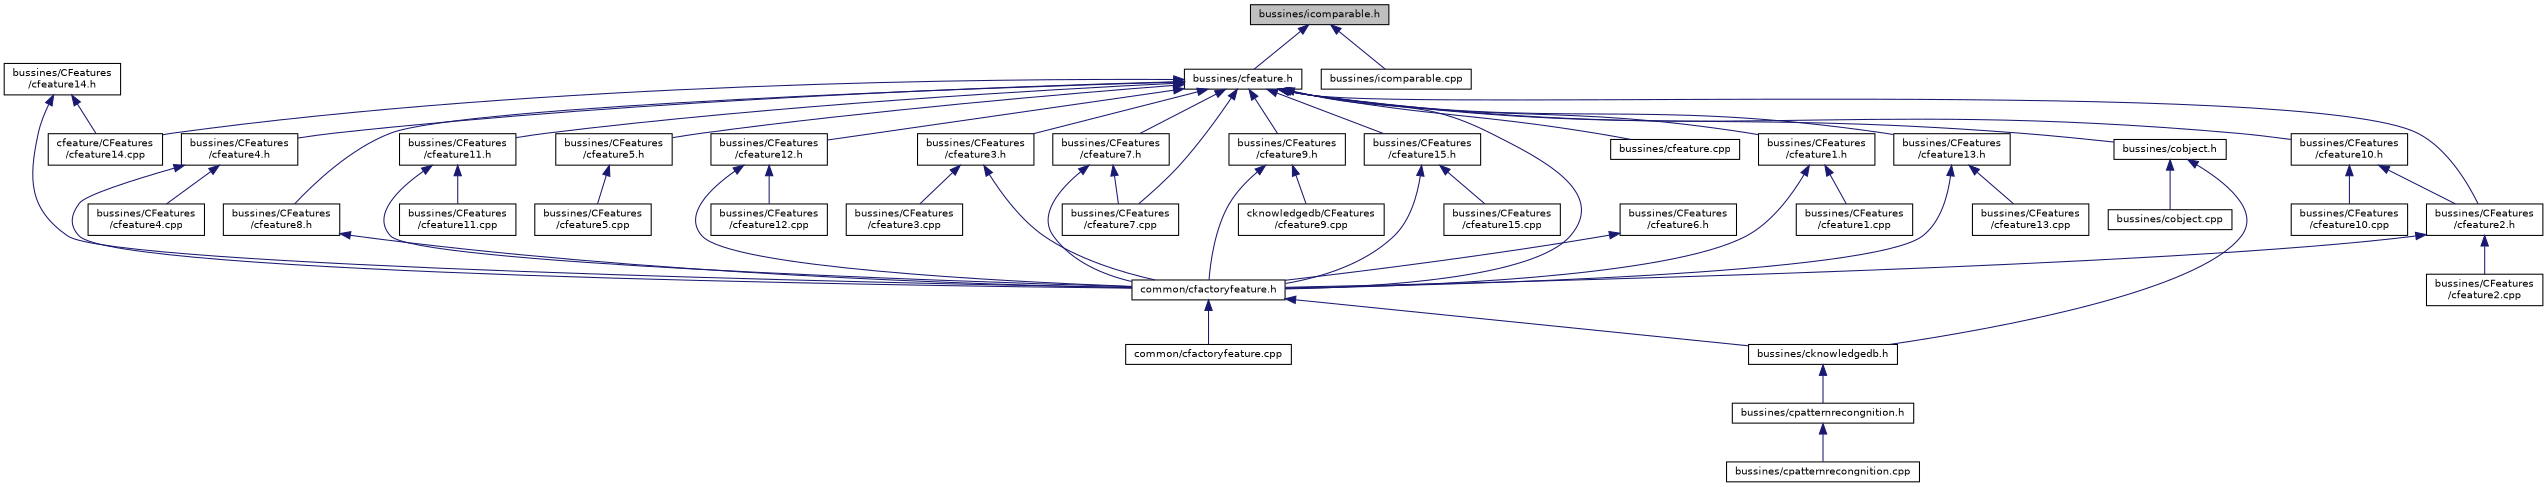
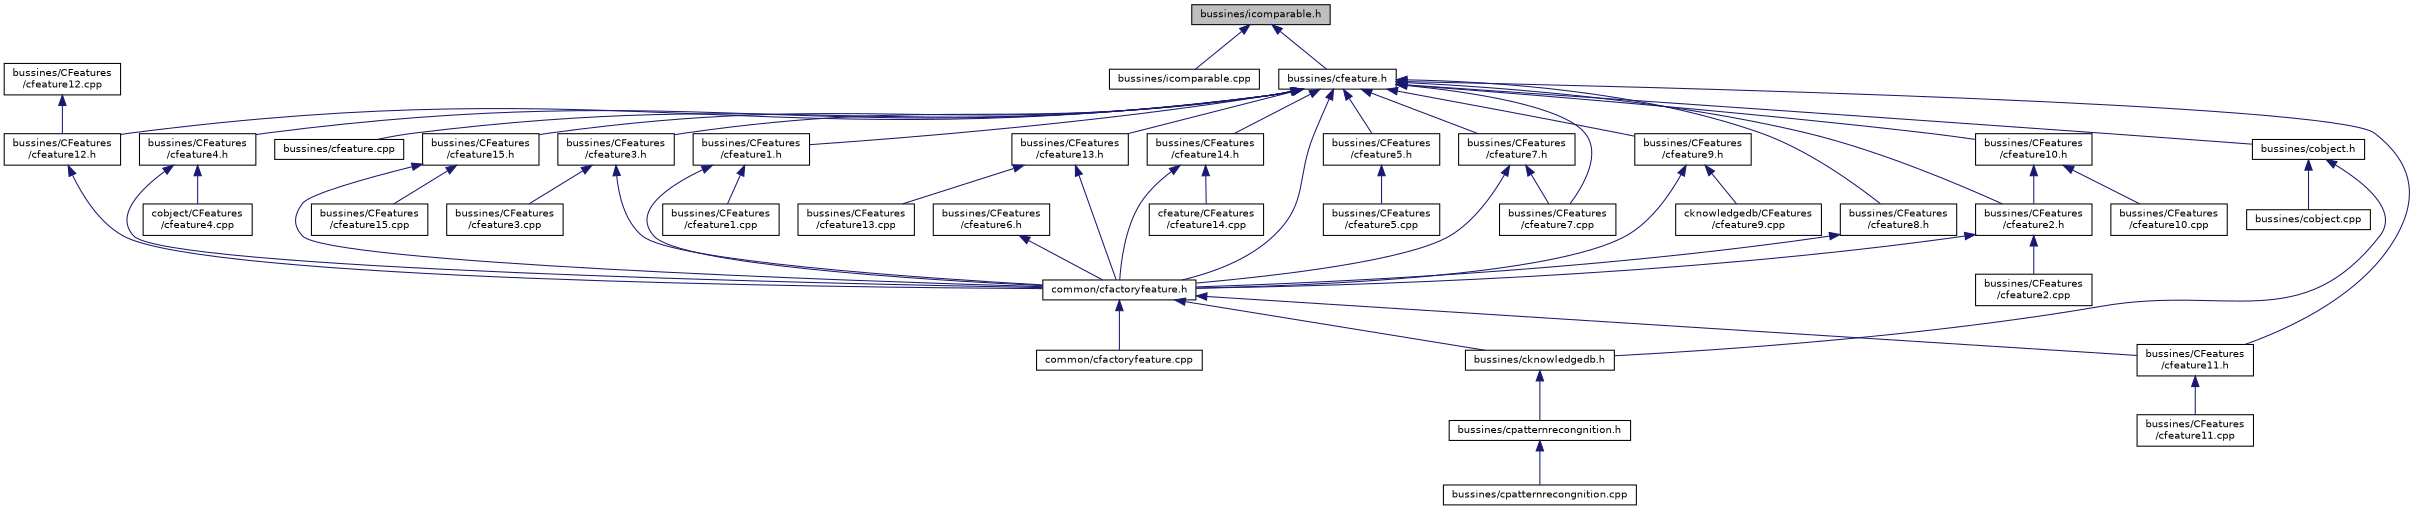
edge "cfeature/CFeatures /cfeature14.cpp" -> "bussines/cfeature.h": now "bussines/CFeatures /cfeature14.h" -> "bussines/cfeature.h"
edge "bussines/CFeatures /cfeature12.cpp" -> "bussines/CFeatures /cfeature12.h": reversed
node "bussines/CFeatures /cfeature4.cpp": label "bussines/CFeatures /cfeature4.cpp" -> "cobject/CFeatures /cfeature4.cpp"
edge "common/cfactoryfeature.h" -> "bussines/CFeatures /cfeature11.h": reversed
